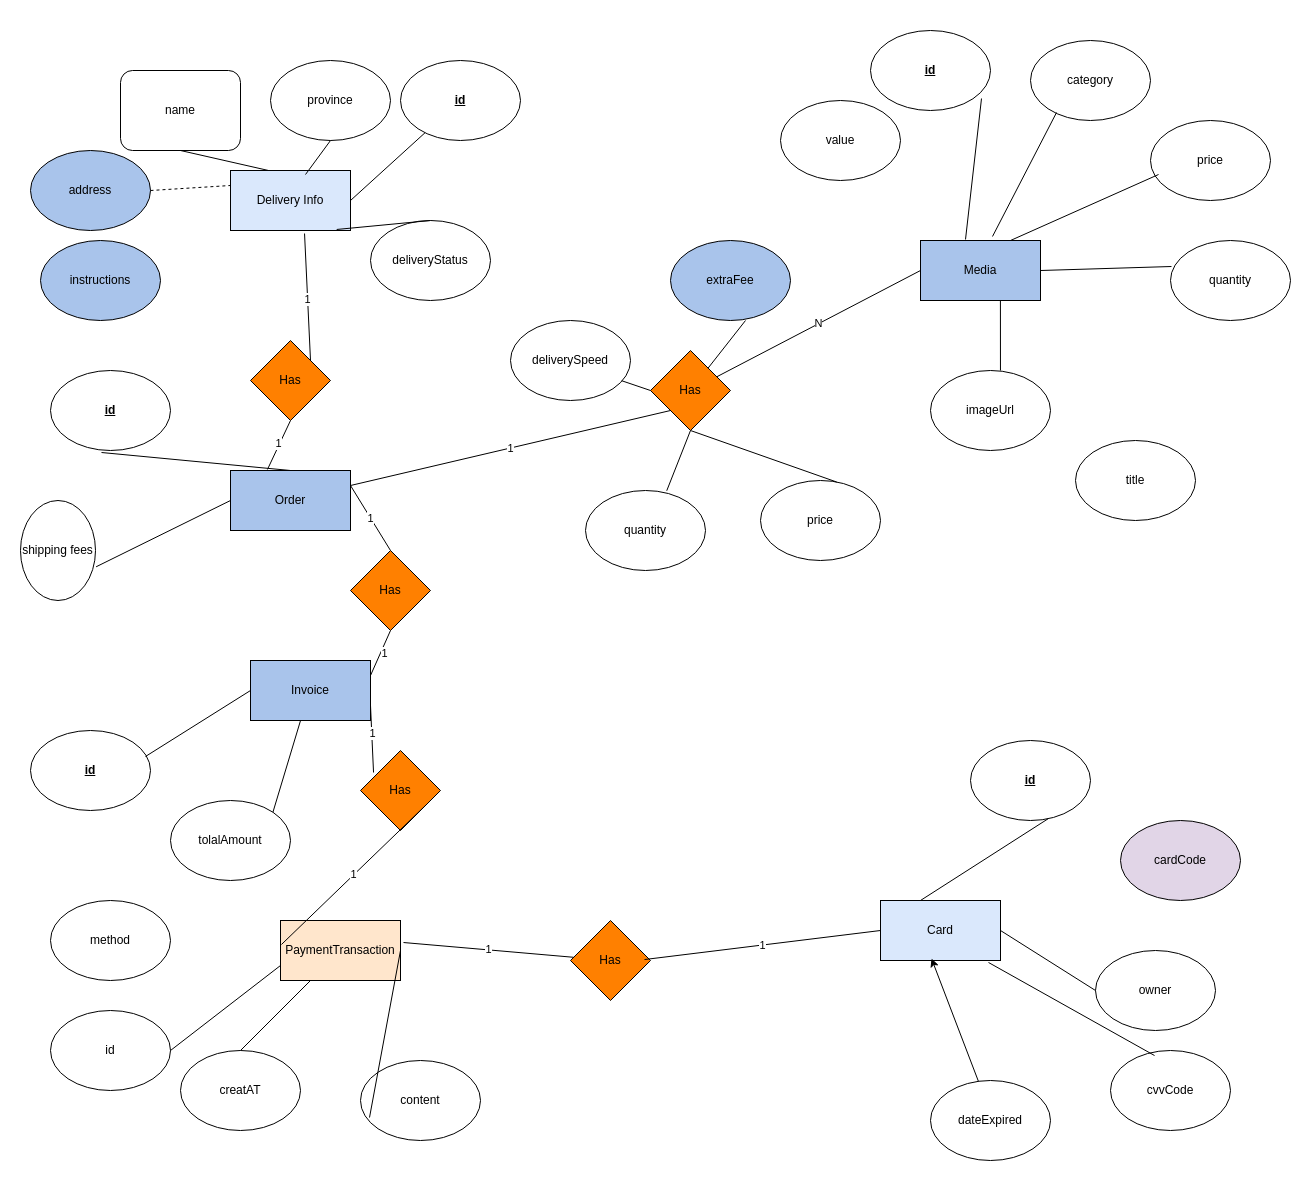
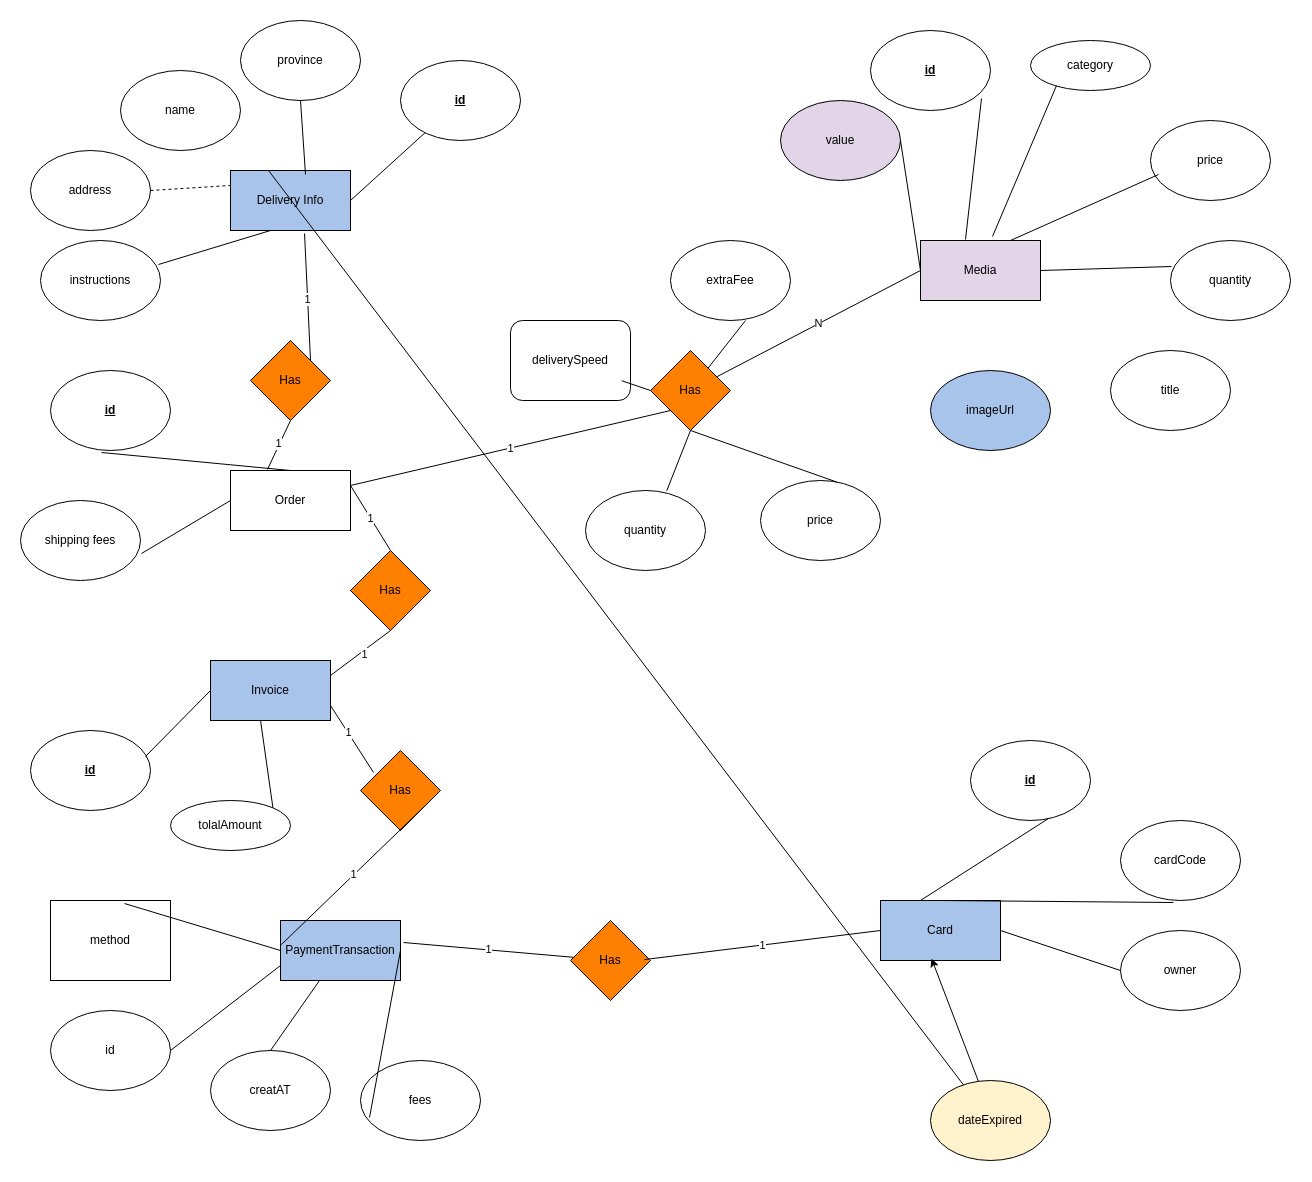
node "category": size 120x80 -> 120x50
node "province": moved (331, 101) -> (301, 61)
node "name": shape rounded rectangle -> ellipse
node "value": fillcolor #ffffff -> #e1d5e7
edge "name" -- "Delivery Info": now "dateExpired" -- "Delivery Info"
node "address": fillcolor #a9c4eb -> #ffffff
node "Delivery Info": fillcolor #dae8fc -> #a9c4eb
edge "value" -- "Media": added
edge "Delivery Info" -- "deliveryStatus": removed
edge "Delivery Info" -- "instructions": added
node "deliveryStatus": removed
node "Media": fillcolor #a9c4eb -> #e1d5e7
node "instructions": fillcolor #a9c4eb -> #ffffff
node "extraFee": fillcolor #a9c4eb -> #ffffff
edge "Media" -- "imageUrl": removed
node "deliverySpeed": shape ellipse -> rounded rectangle
node "imageUrl": fillcolor #ffffff -> #a9c4eb
node "title": moved (1136, 481) -> (1171, 391)
node "Order": fillcolor #a9c4eb -> #ffffff
node "shipping fees": size 75x100 -> 120x80
node "Invoice": moved (311, 691) -> (271, 691)
node "tolalAmount": size 120x80 -> 120x50
node "cardCode": fillcolor #e1d5e7 -> #ffffff
edge "cardCode" -- "Card": added
edge "method" -- "PaymentTransaction": added
node "Card": fillcolor #dae8fc -> #a9c4eb
node "method": shape ellipse -> rectangle
node "PaymentTransaction": fillcolor #ffe6cc -> #a9c4eb
node "owner": moved (1156, 991) -> (1181, 971)
edge "Card" -- "cvvCode": removed
node "creatAT": moved (241, 1091) -> (271, 1091)
node "cvvCode": removed
node "content": label "content" -> "fees"
node "dateExpired": fillcolor #ffffff -> #fff2cc
